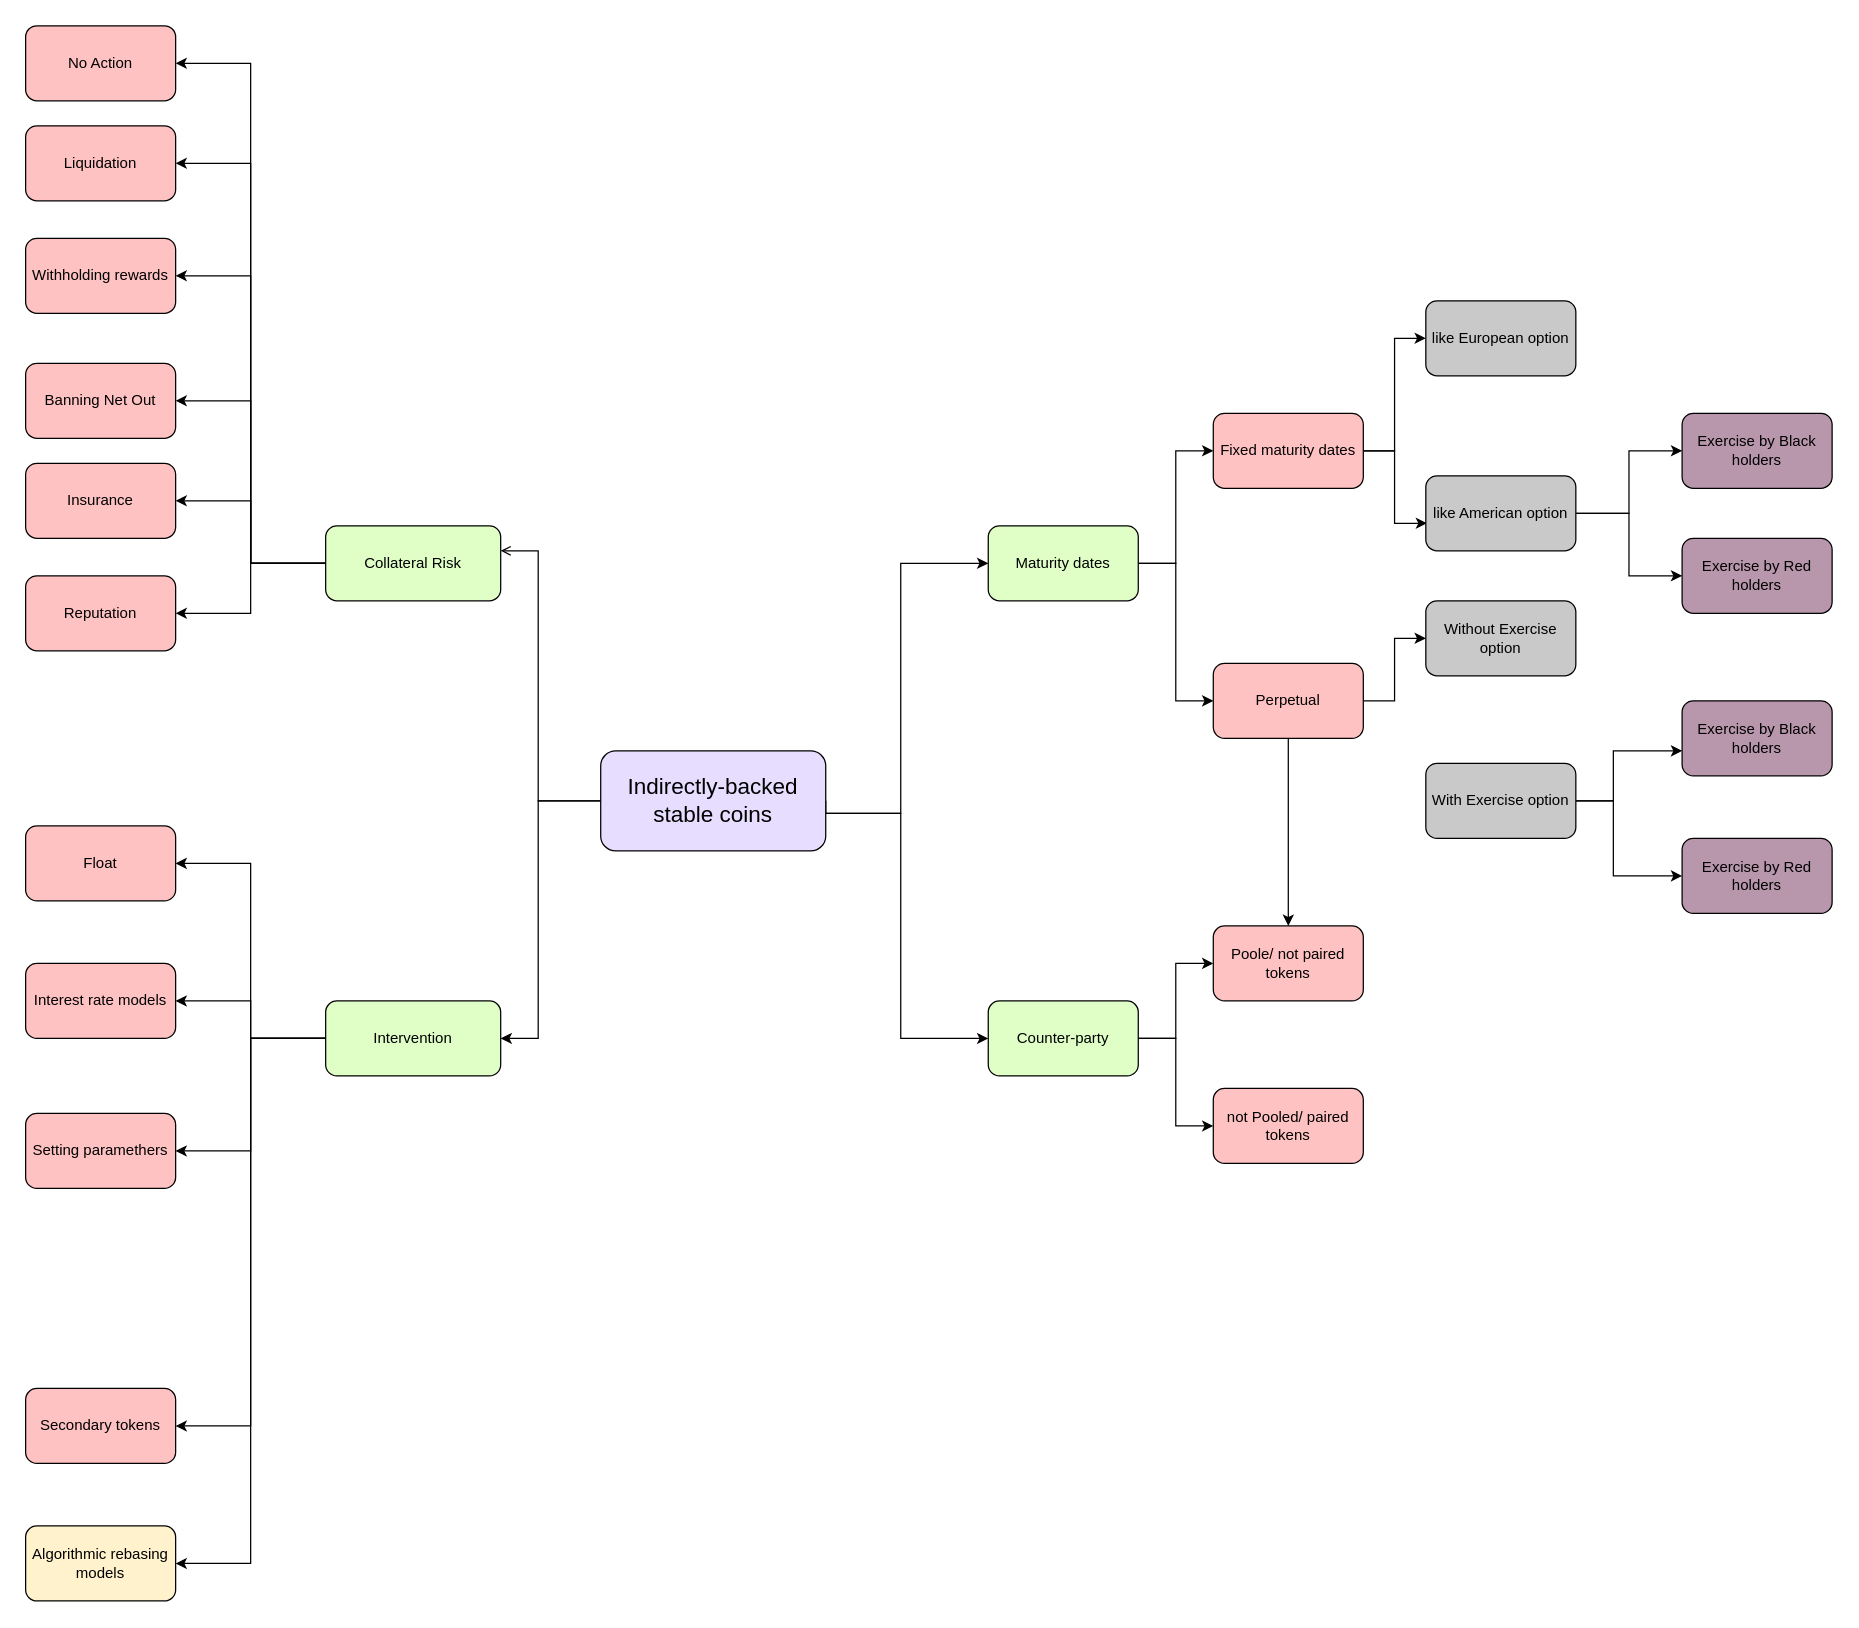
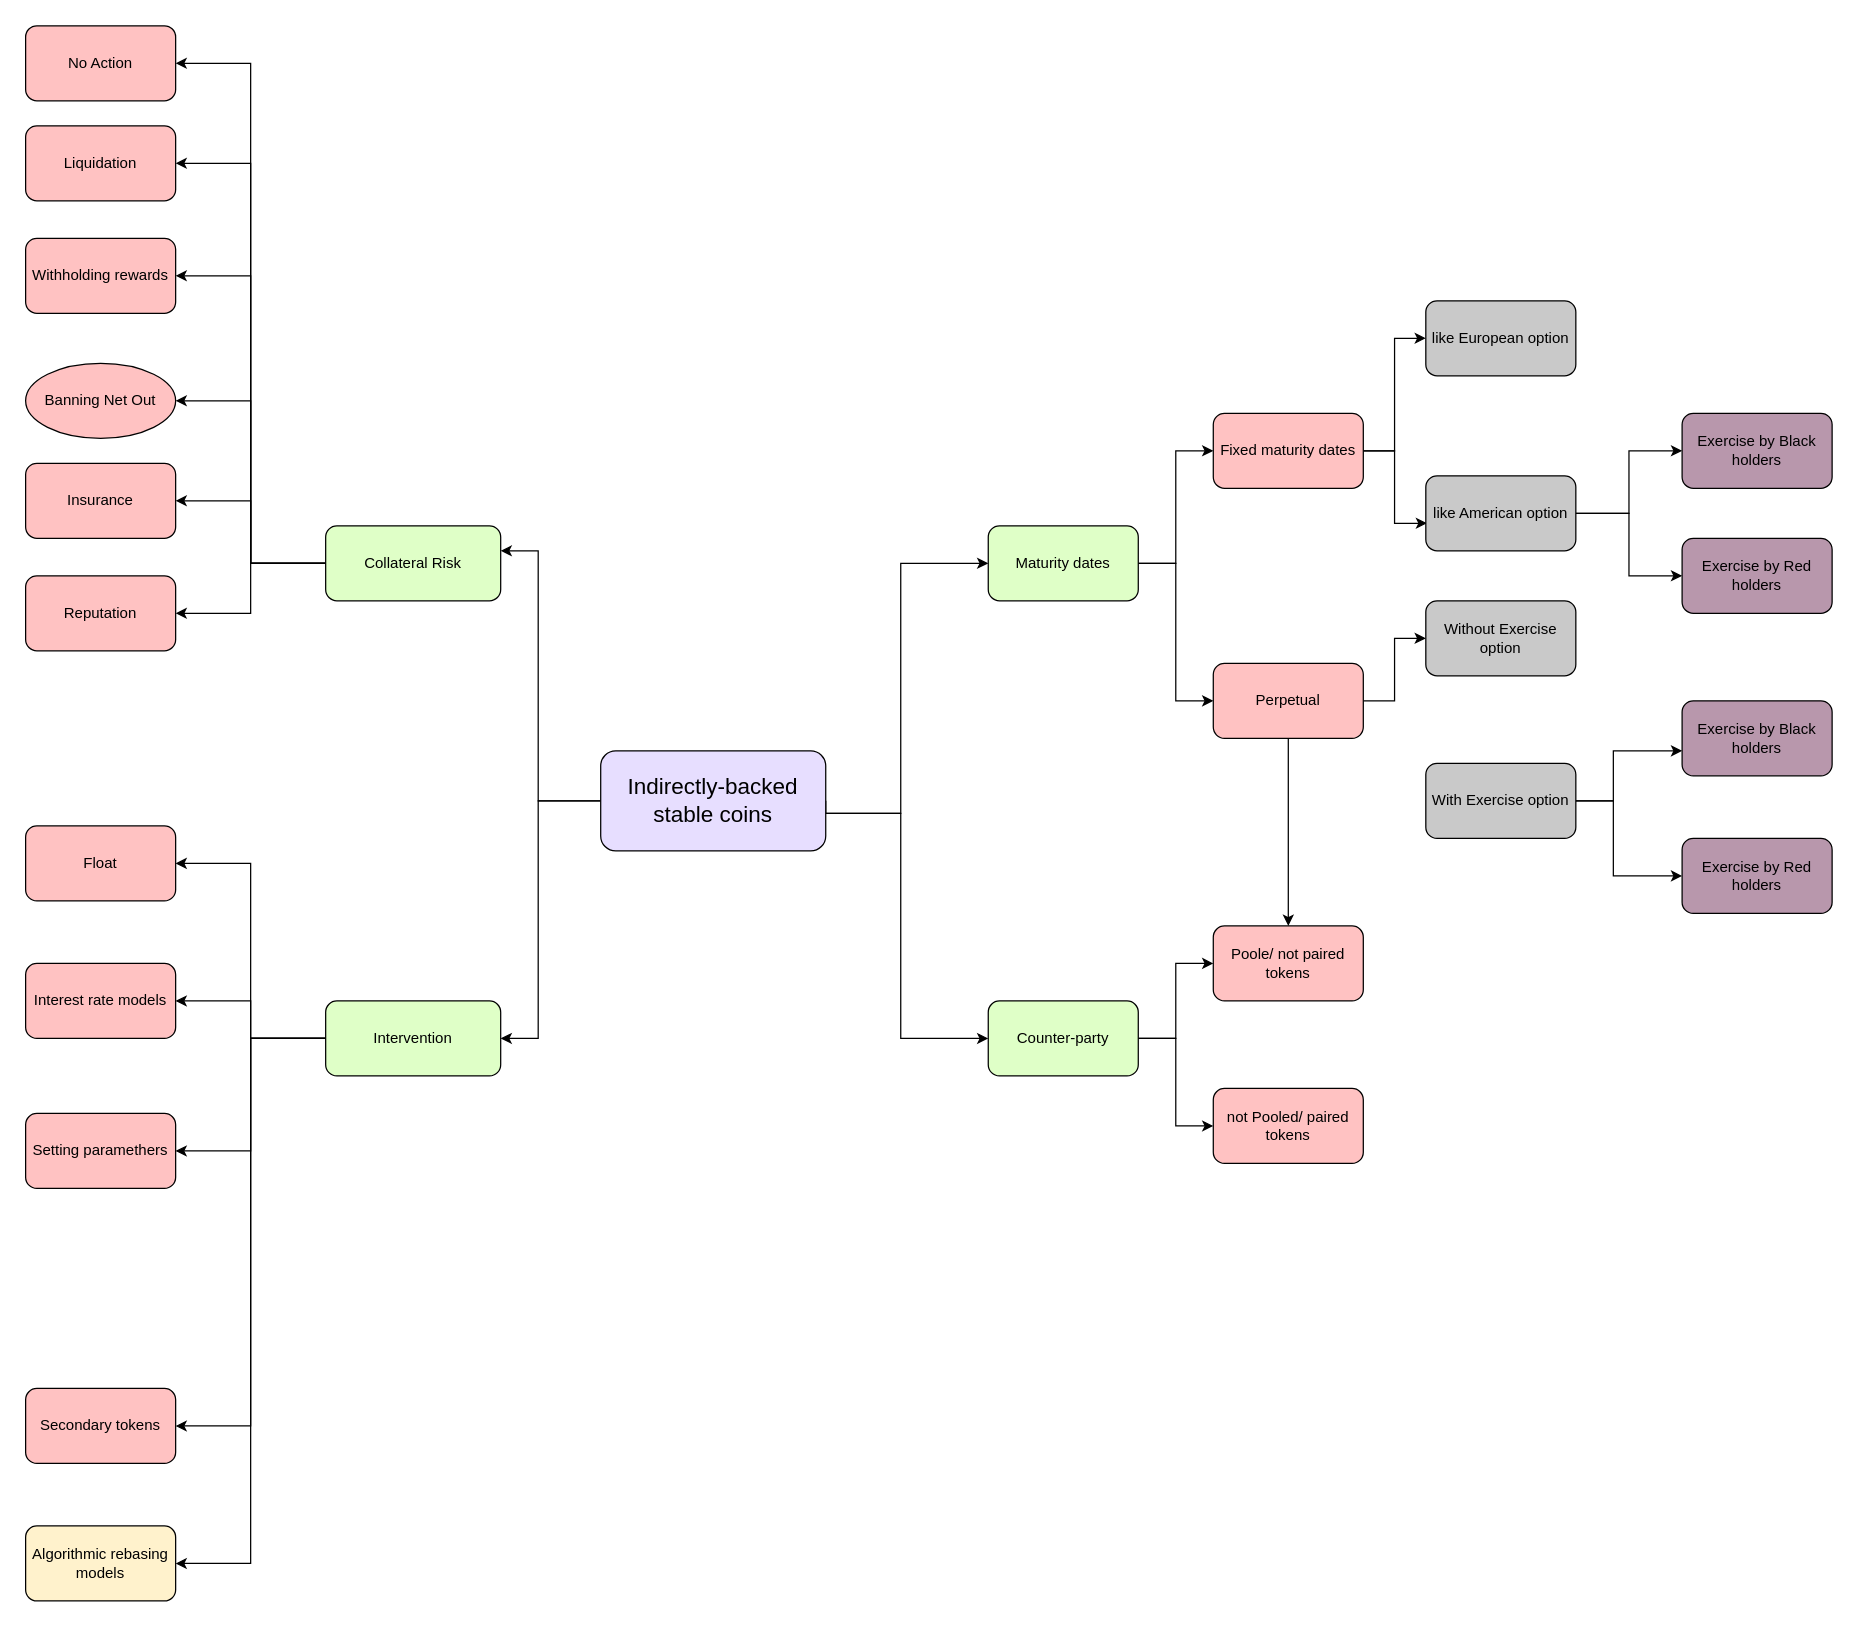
node "Banning Net Out": shape rounded rectangle -> ellipse
edge "Indirectly-backed stable coins" -> "Collateral Risk": arrowhead open -> classic
